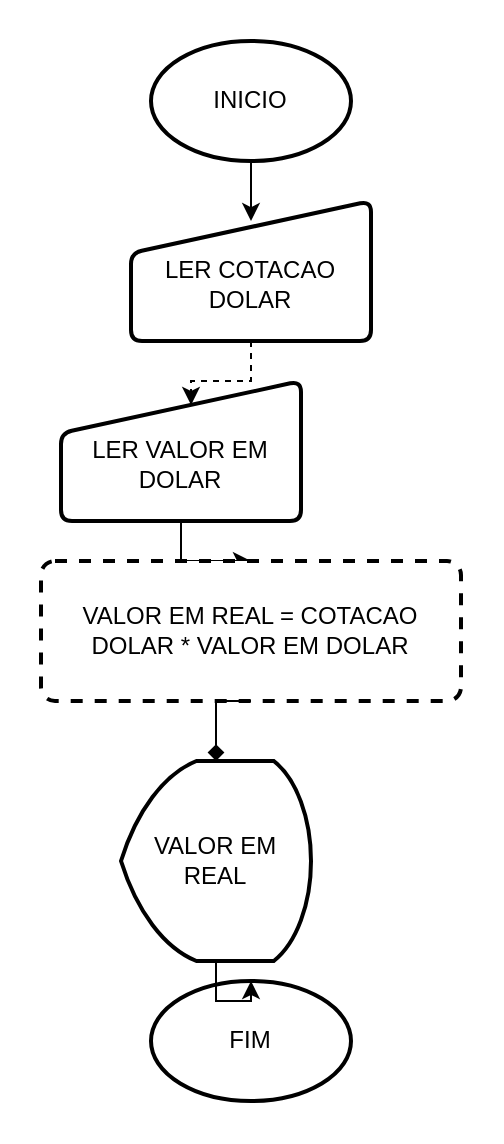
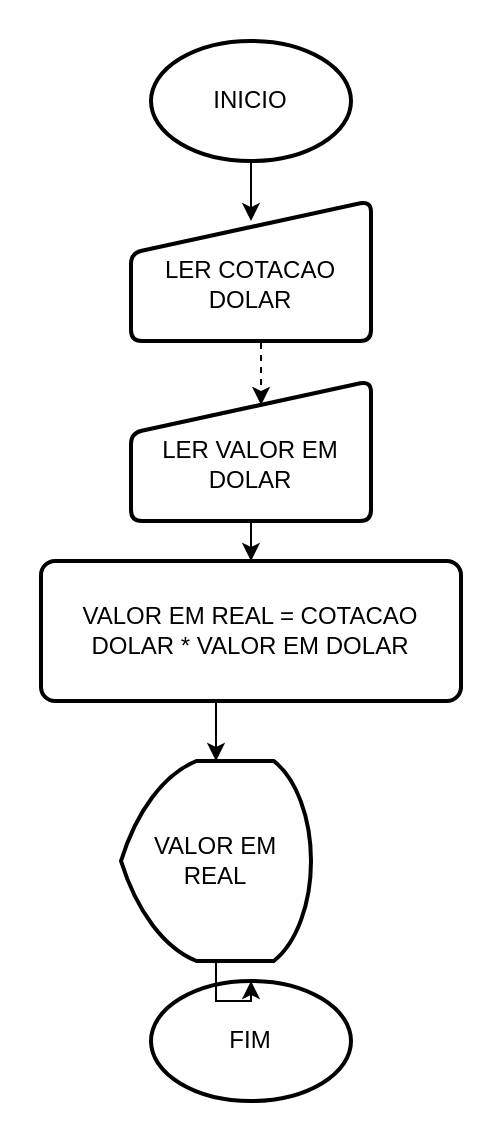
node "LER VALOR EM DOLAR": moved (181, 451) -> (251, 451)
node "VALOR EM REAL = COTACAO DOLAR * VALOR EM DOLAR": style dashed -> solid
edge "VALOR EM REAL = COTACAO DOLAR * VALOR EM DOLAR" -> "VALOR EM REAL": arrowhead diamond -> classic
